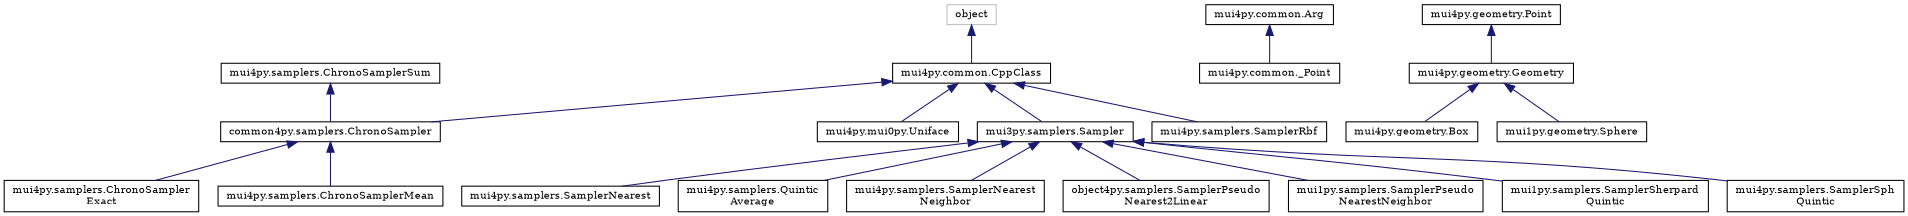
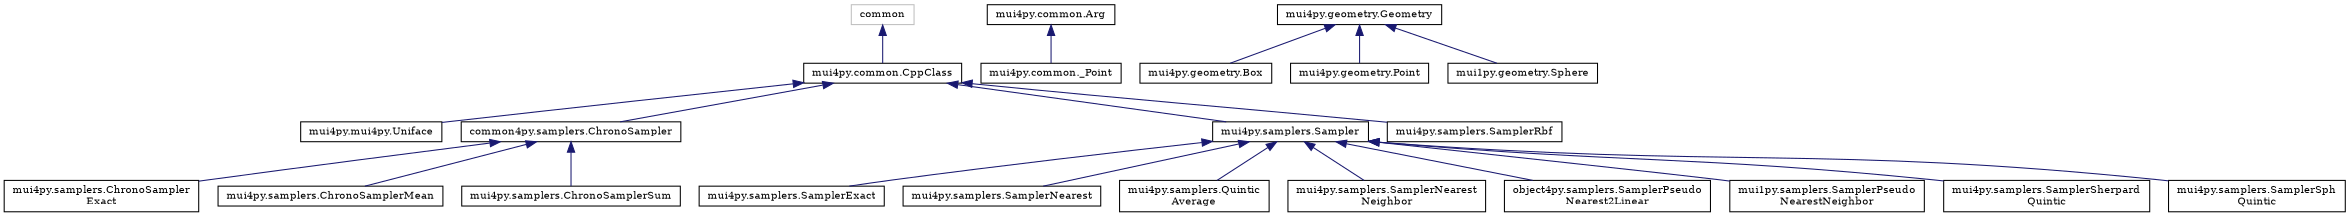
node "object": label "object" -> "common"
edge "mui4py.geometry.Geometry" -> "mui4py.geometry.Point": reversed
edge "common4py.samplers.ChronoSampler" -> "mui4py.samplers.ChronoSamplerSum": reversed
node "mui4py.mui0py.Uniface": label "mui4py.mui0py.Uniface" -> "mui4py.mui4py.Uniface"
node "mui3py.samplers.Sampler": label "mui3py.samplers.Sampler" -> "mui4py.samplers.Sampler"
node "mui4py.samplers.SamplerExact": added
node "mui1py.samplers.SamplerSherpard Quintic": label "mui1py.samplers.SamplerSherpard Quintic" -> "mui4py.samplers.SamplerSherpard Quintic"
